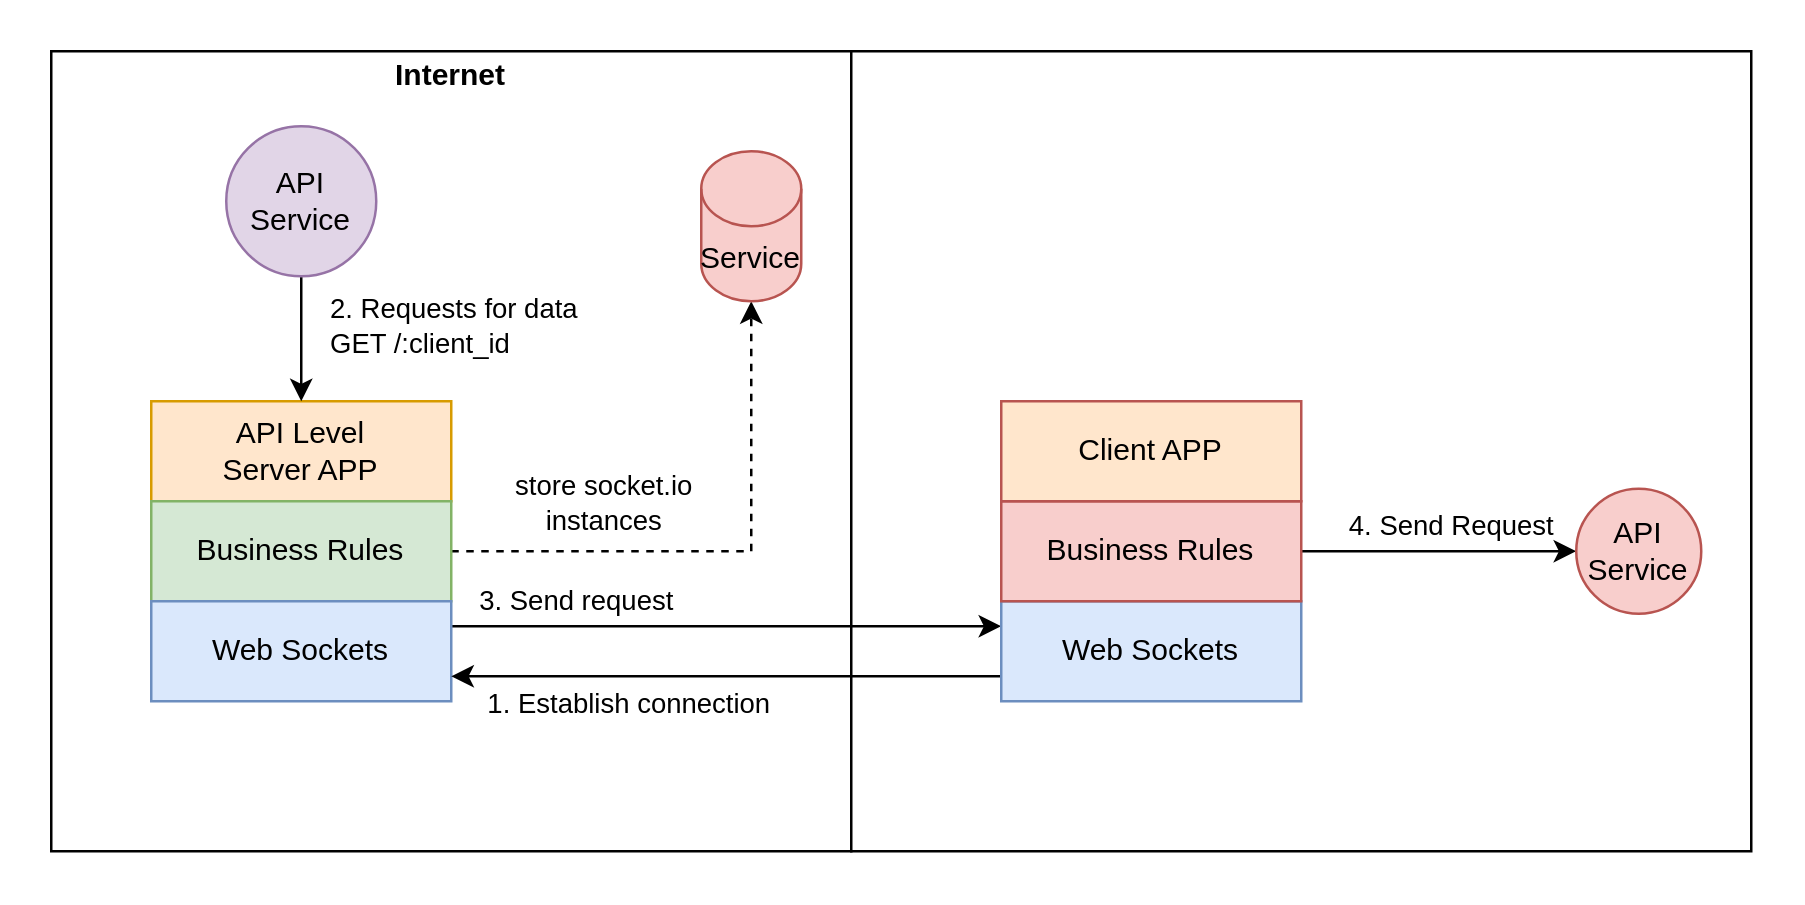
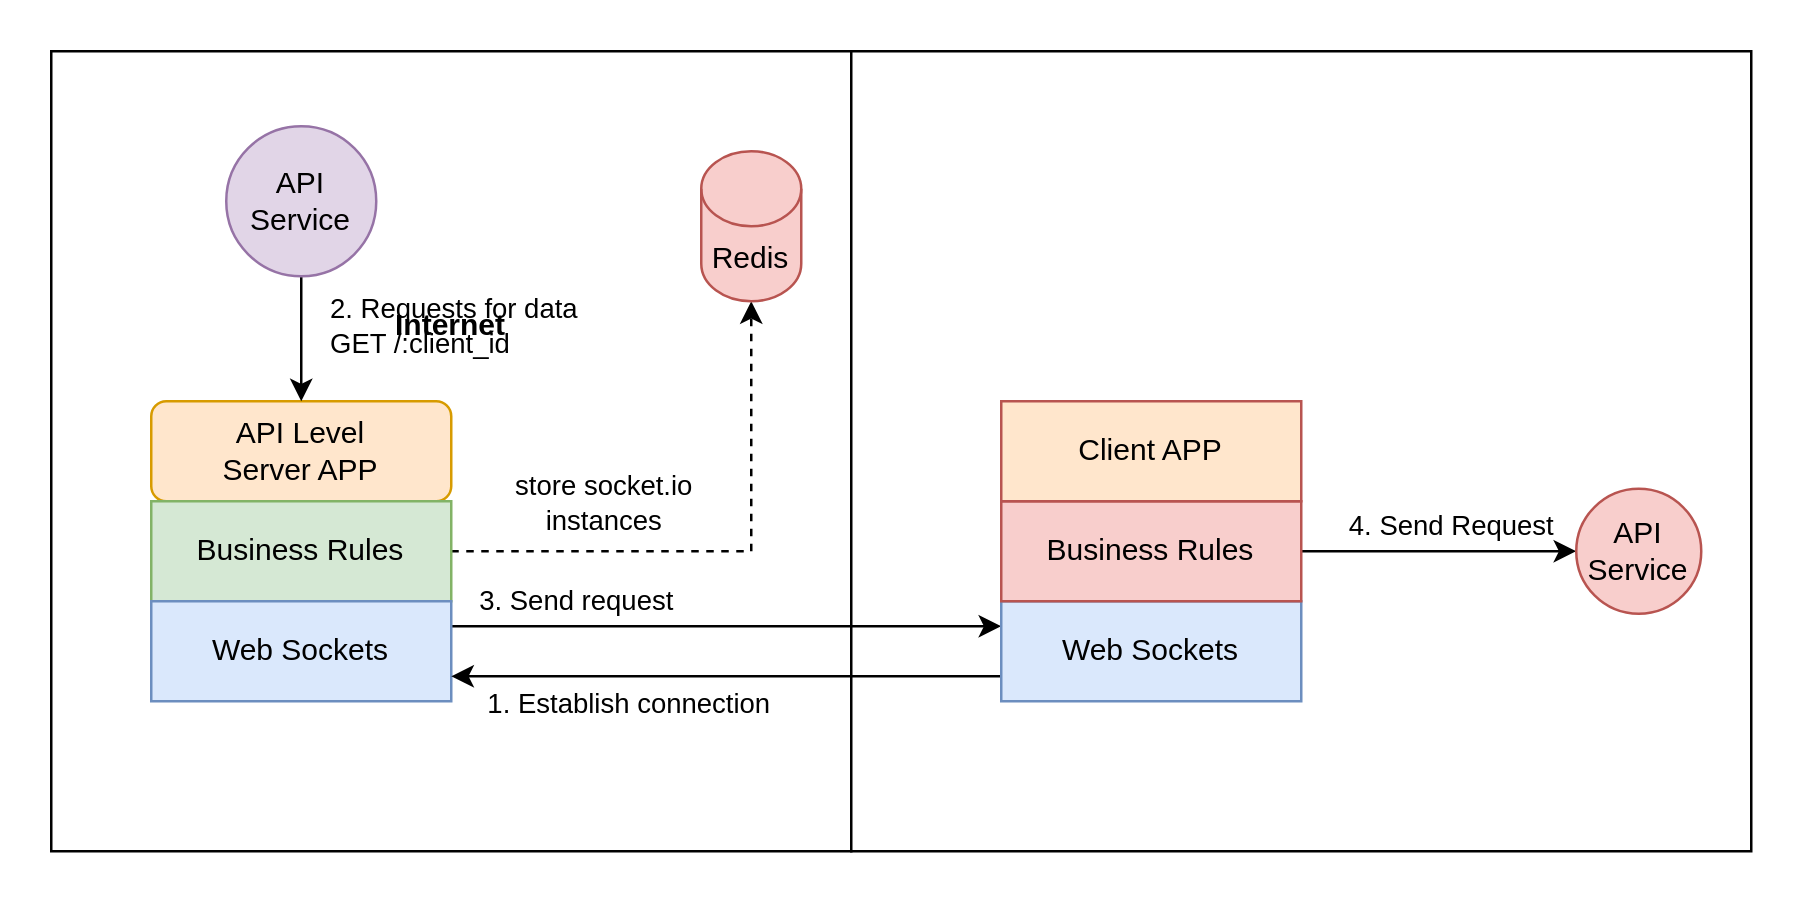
node "Internet": moved (451, 76) -> (451, 326)
node "Service": label "Service" -> "Redis"
node "API Level Server APP": shape rectangle -> rounded rectangle
